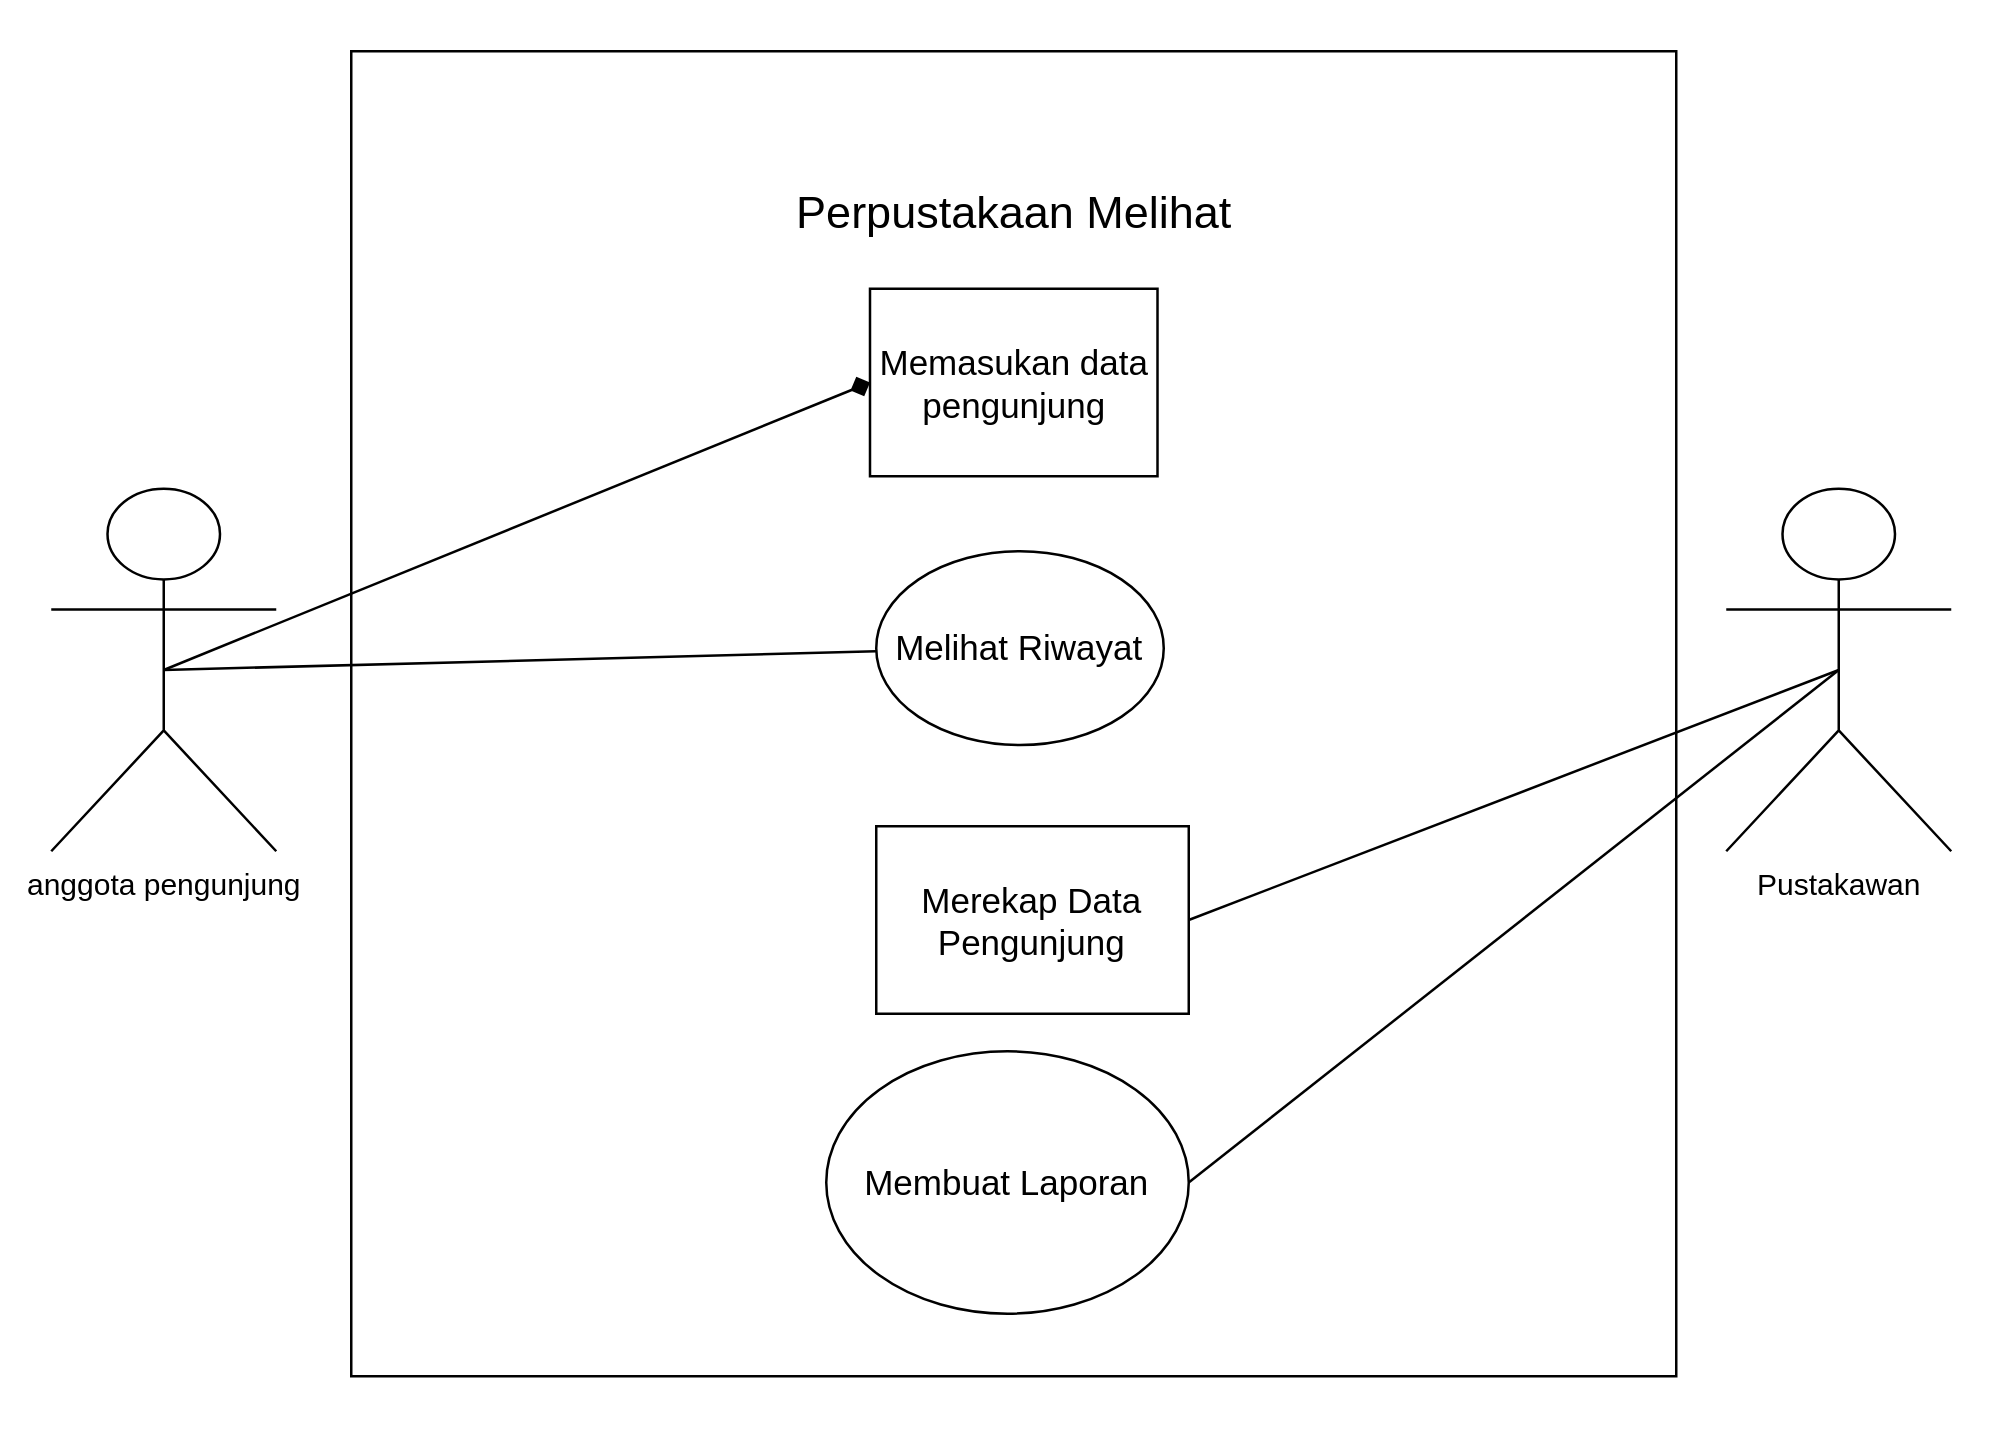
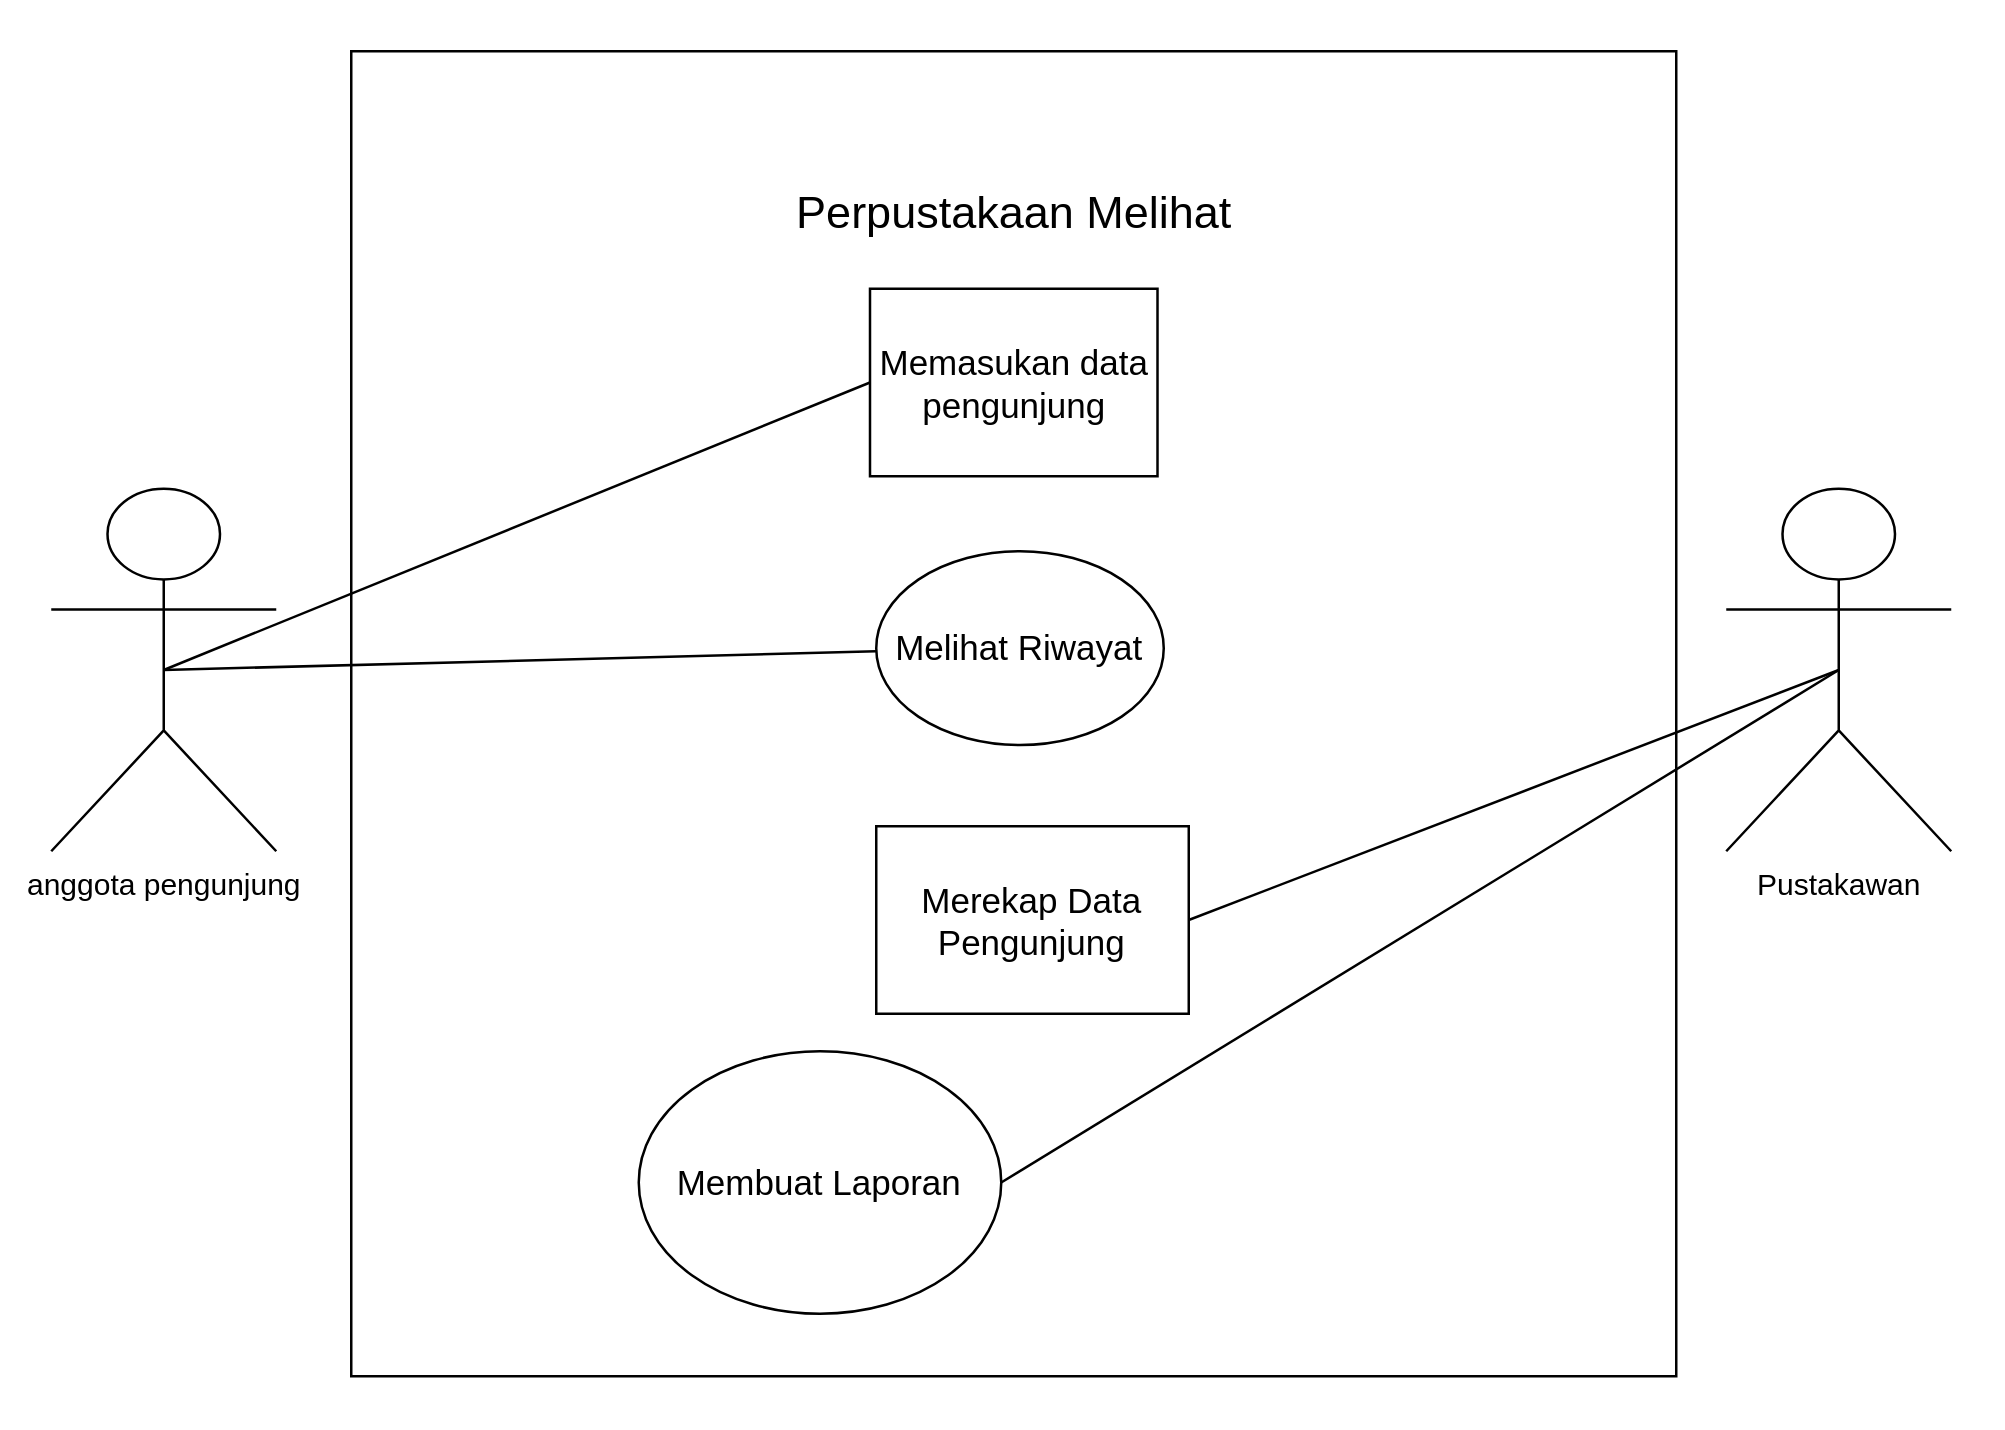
edge "anggota pengunjung" -> "Memasukan data pengunjung": arrowhead diamond -> none
node "Membuat Laporan": moved (1008, 1183) -> (820, 1183)
